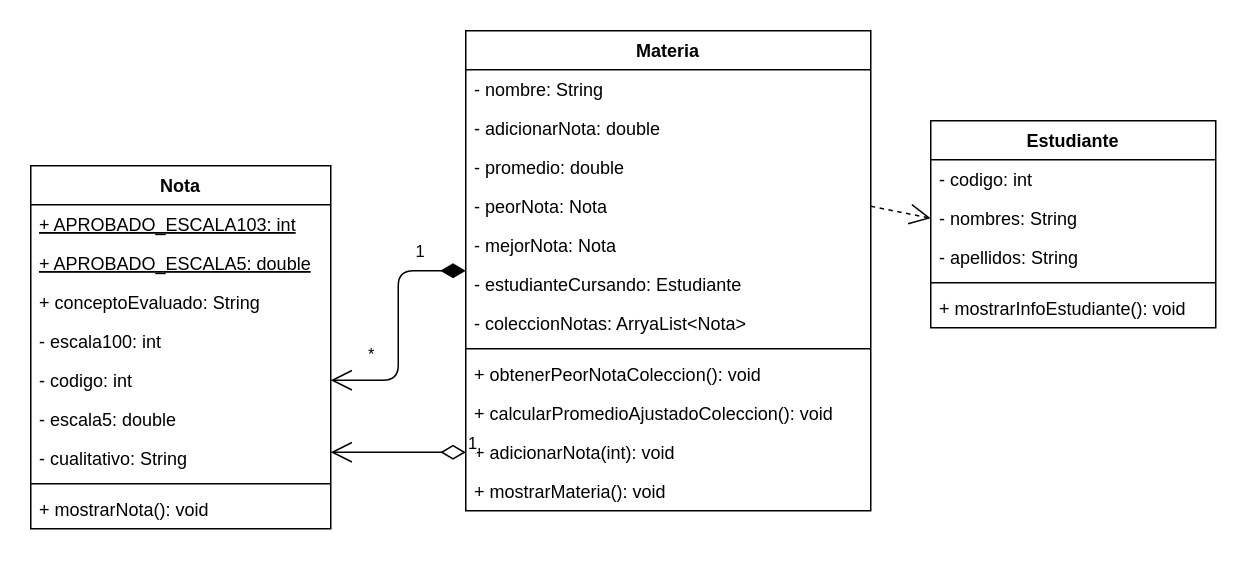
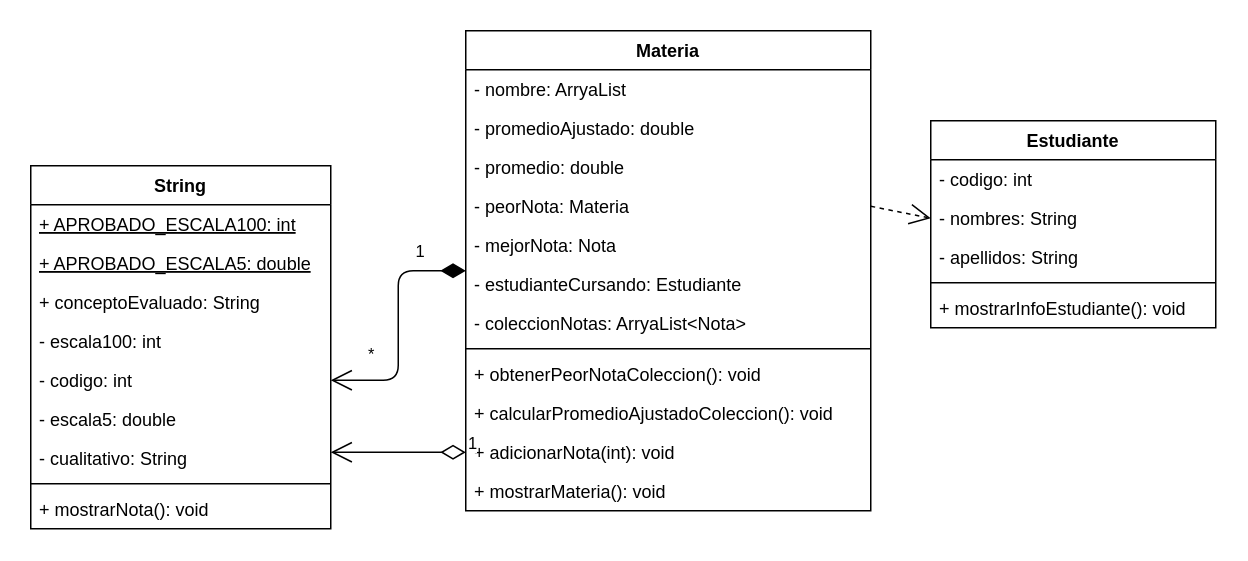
node "- nombre: String": label "- nombre: String" -> "- nombre: ArryaList"
node "- adicionarNota: double": label "- adicionarNota: double" -> "- promedioAjustado: double"
node "Nota": label "Nota" -> "String"
node "- peorNota: Nota": label "- peorNota: Nota" -> "- peorNota: Materia"
node "+ APROBADO_ESCALA103: int": label "+ APROBADO_ESCALA103: int" -> "+ APROBADO_ESCALA100: int"
